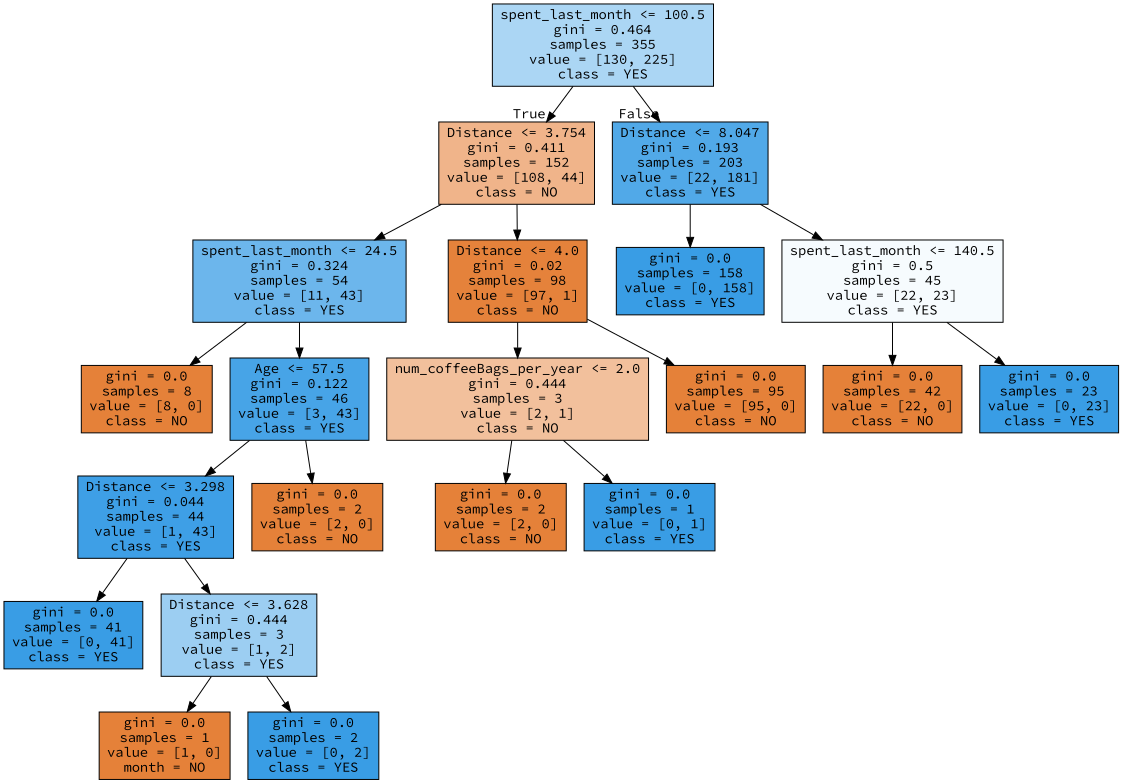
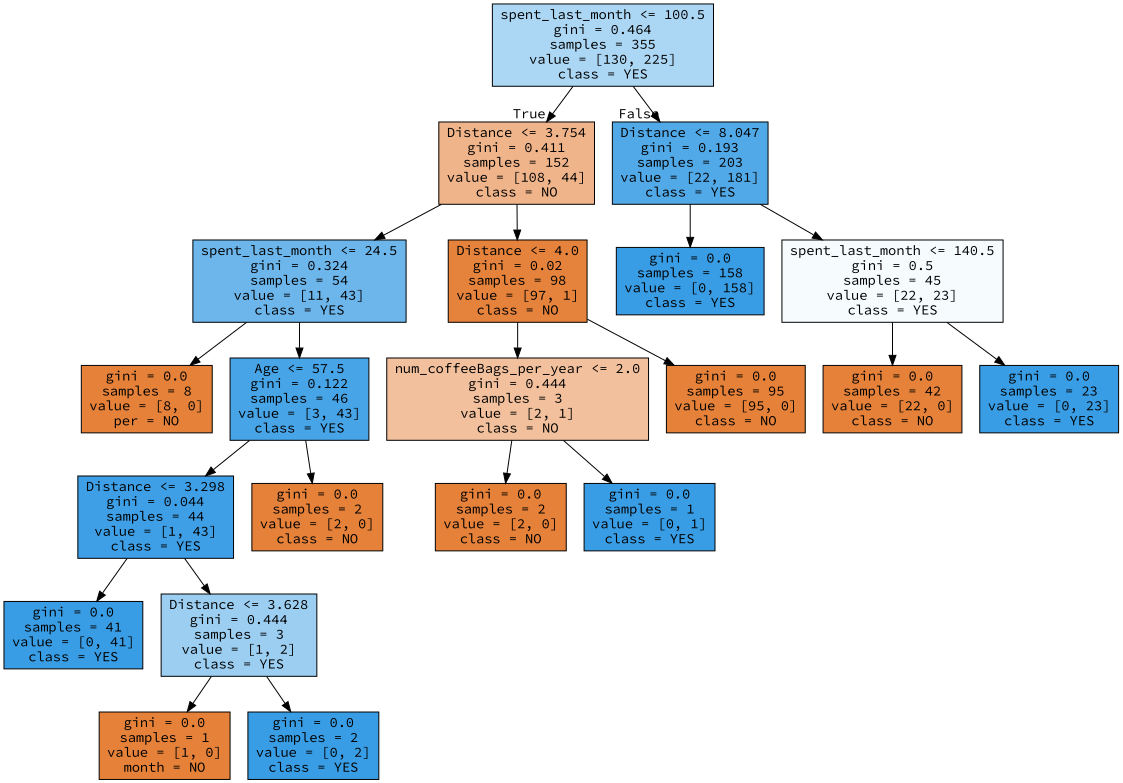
node "gini = 0.0 samples = 8 value = [8, 0] class = NO": label "gini = 0.0 samples = 8 value = [8, 0] class = NO" -> "gini = 0.0 samples = 8 value = [8, 0] per = NO"
